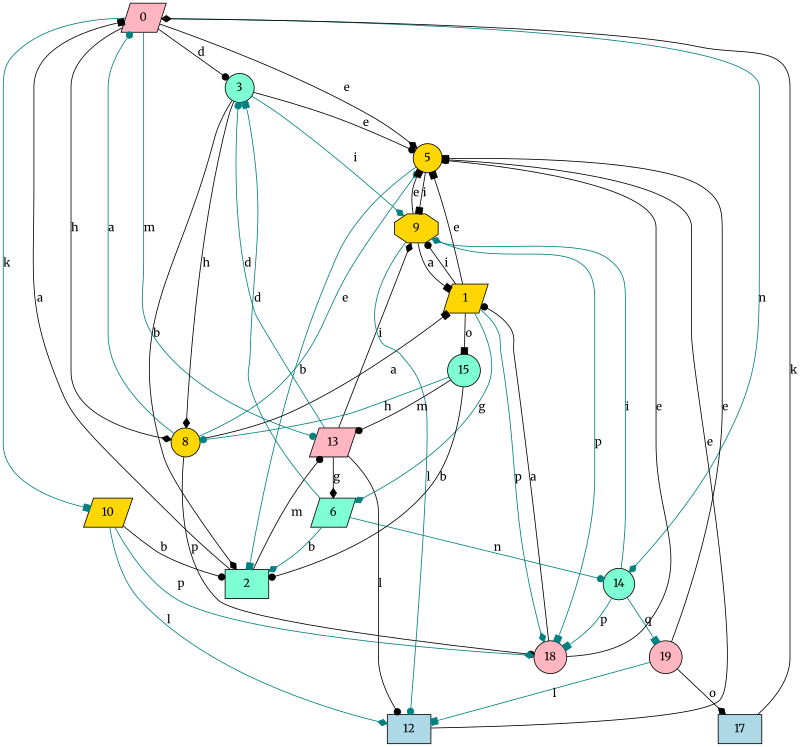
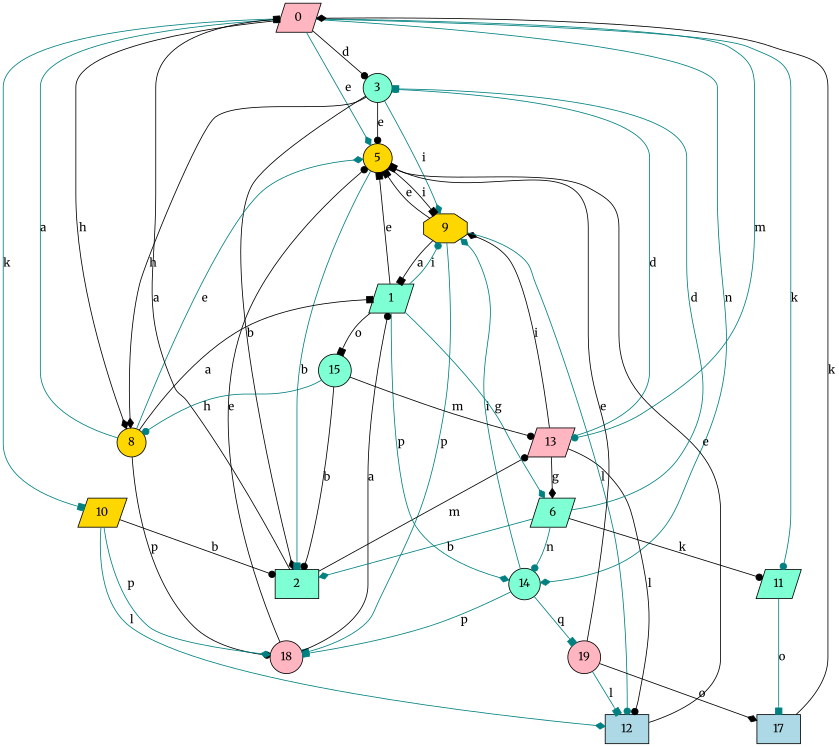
edge "0" -> "5": color black -> teal
edge "1" -> "9": color black -> teal
node "1": fillcolor gold -> aquamarine
edge "1" -> "18": now "1" -> "14"
node "11": added
